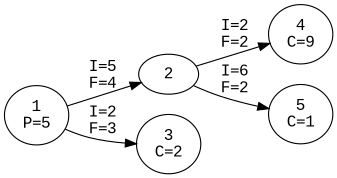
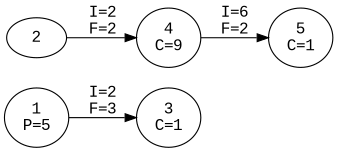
edge "1 P=5" -> "2": removed, label "I=5 F=4"
edge "2" -> "5 C=1": now "4 C=9" -> "5 C=1"
node "3 C=2": label "3 C=2" -> "3 C=1"
